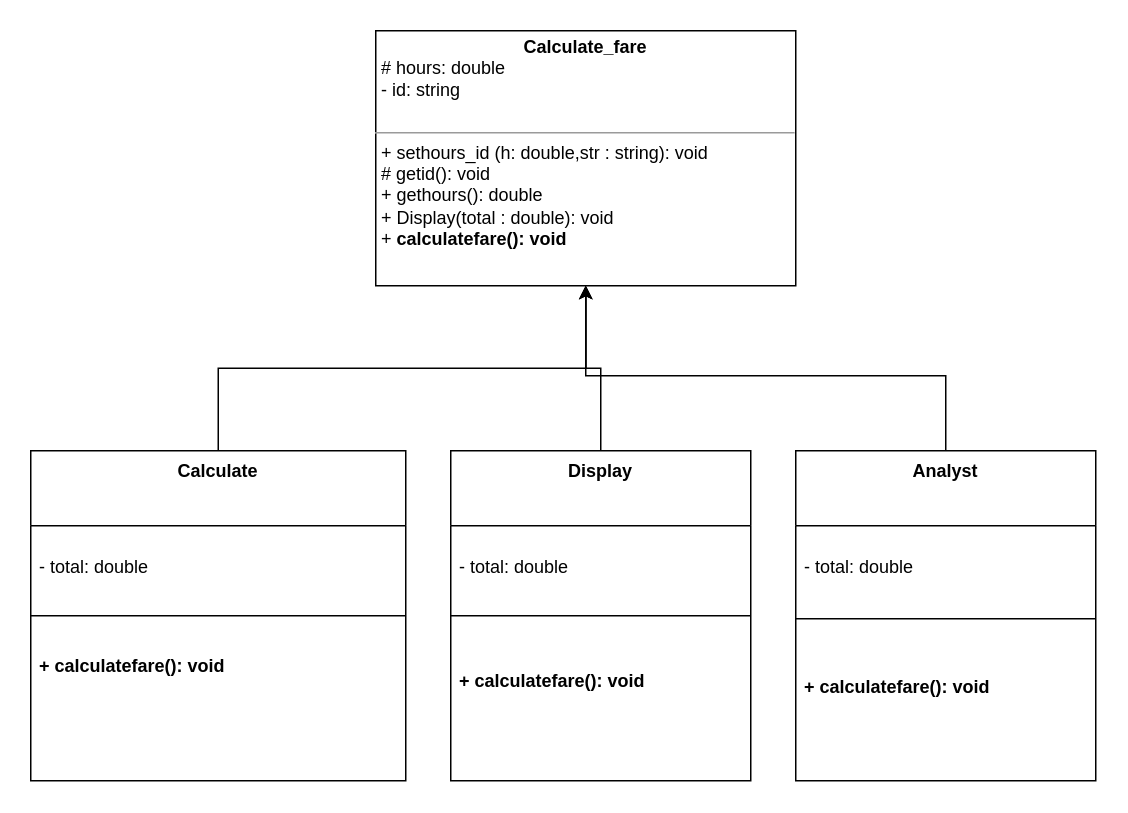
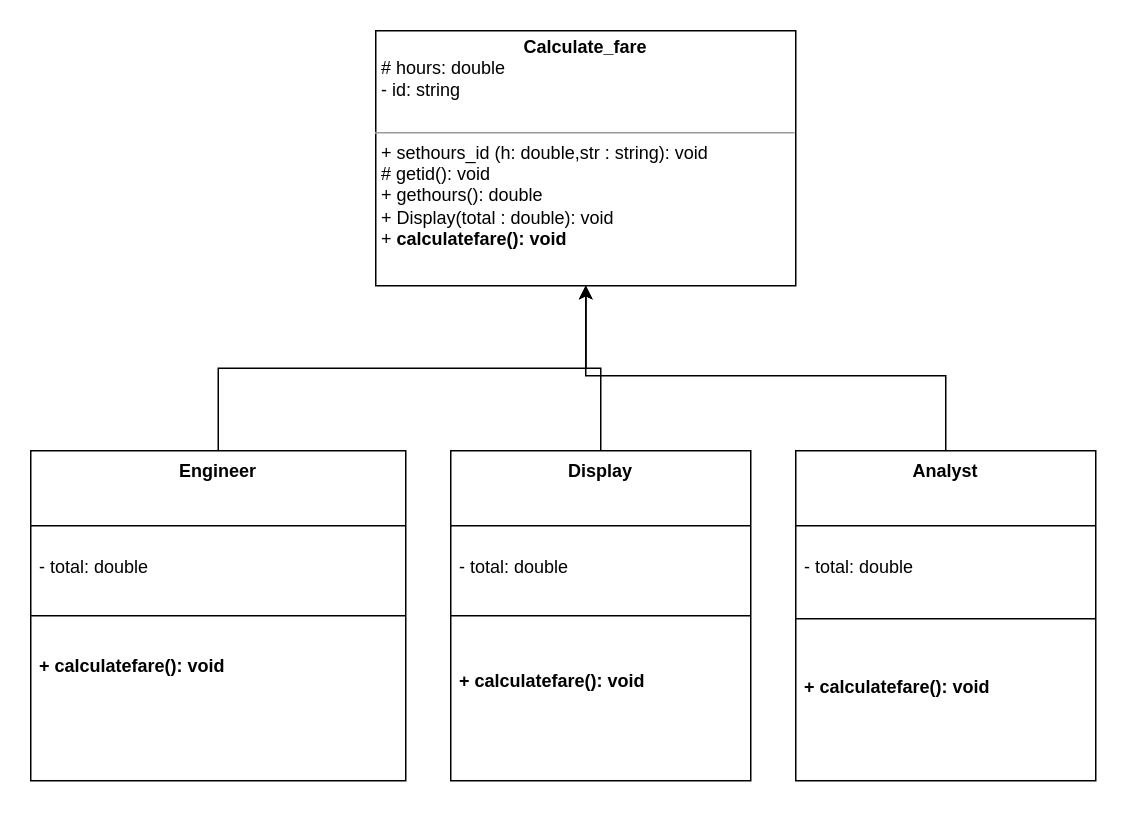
node "Calculate": label "Calculate" -> "Engineer"
